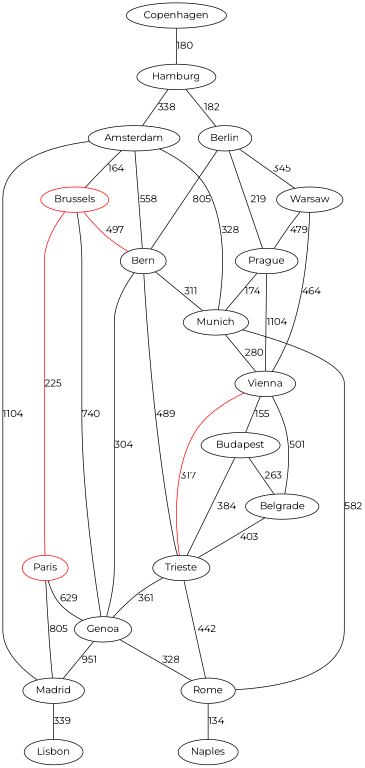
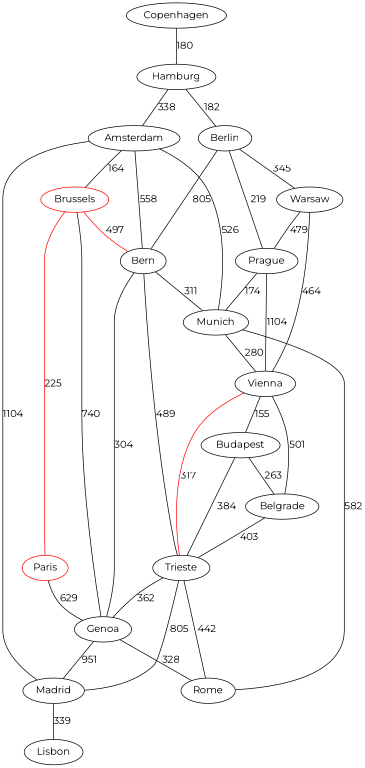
edge "Amsterdam" -- "Munich": label "328" -> "526"
edge "Trieste" -- "Genoa": label "361" -> "362"
edge "Paris" -- "Madrid": now "Trieste" -- "Madrid"
node "Naples": removed
